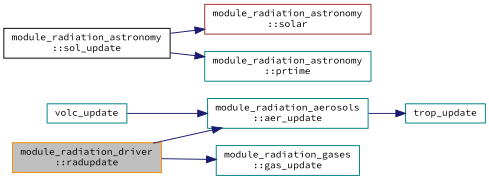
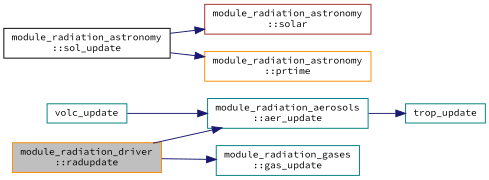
node "module_radiation_astronomy ::prtime": color teal -> darkorange
